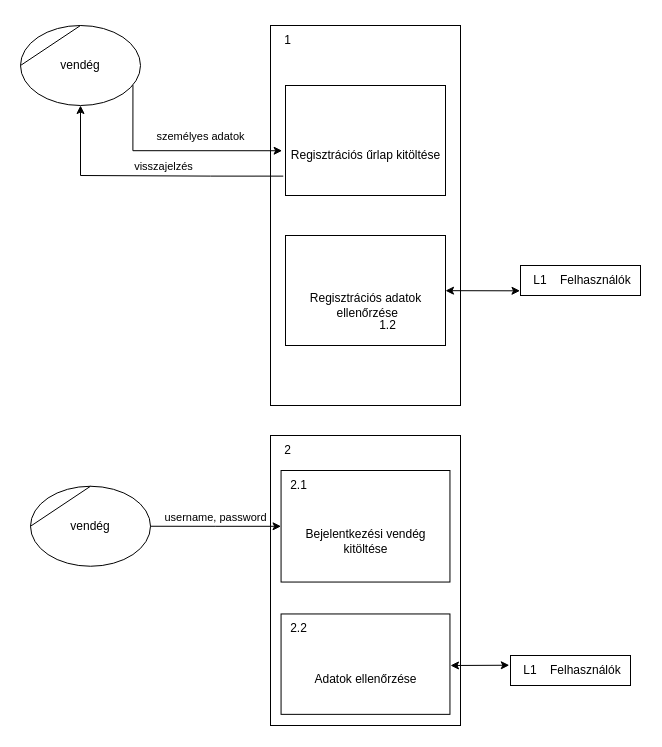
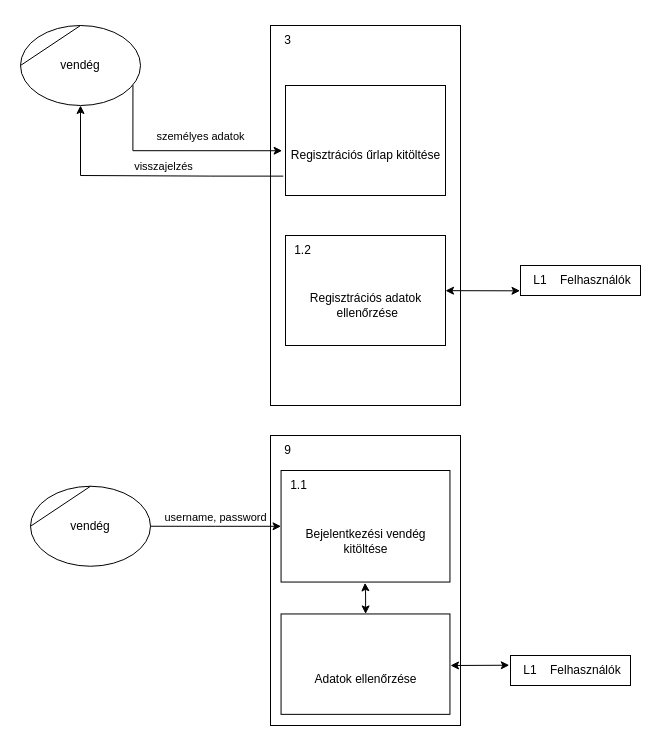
node "1": label "1" -> "3"
node "1.2": moved (388, 326) -> (303, 251)
node "2": label "2" -> "9"
node "2.1": label "2.1" -> "1.1"
edge "Bejelentkezési vendég kitöltése" -- "Adatok ellenőrzése": added
node "2.2": removed
